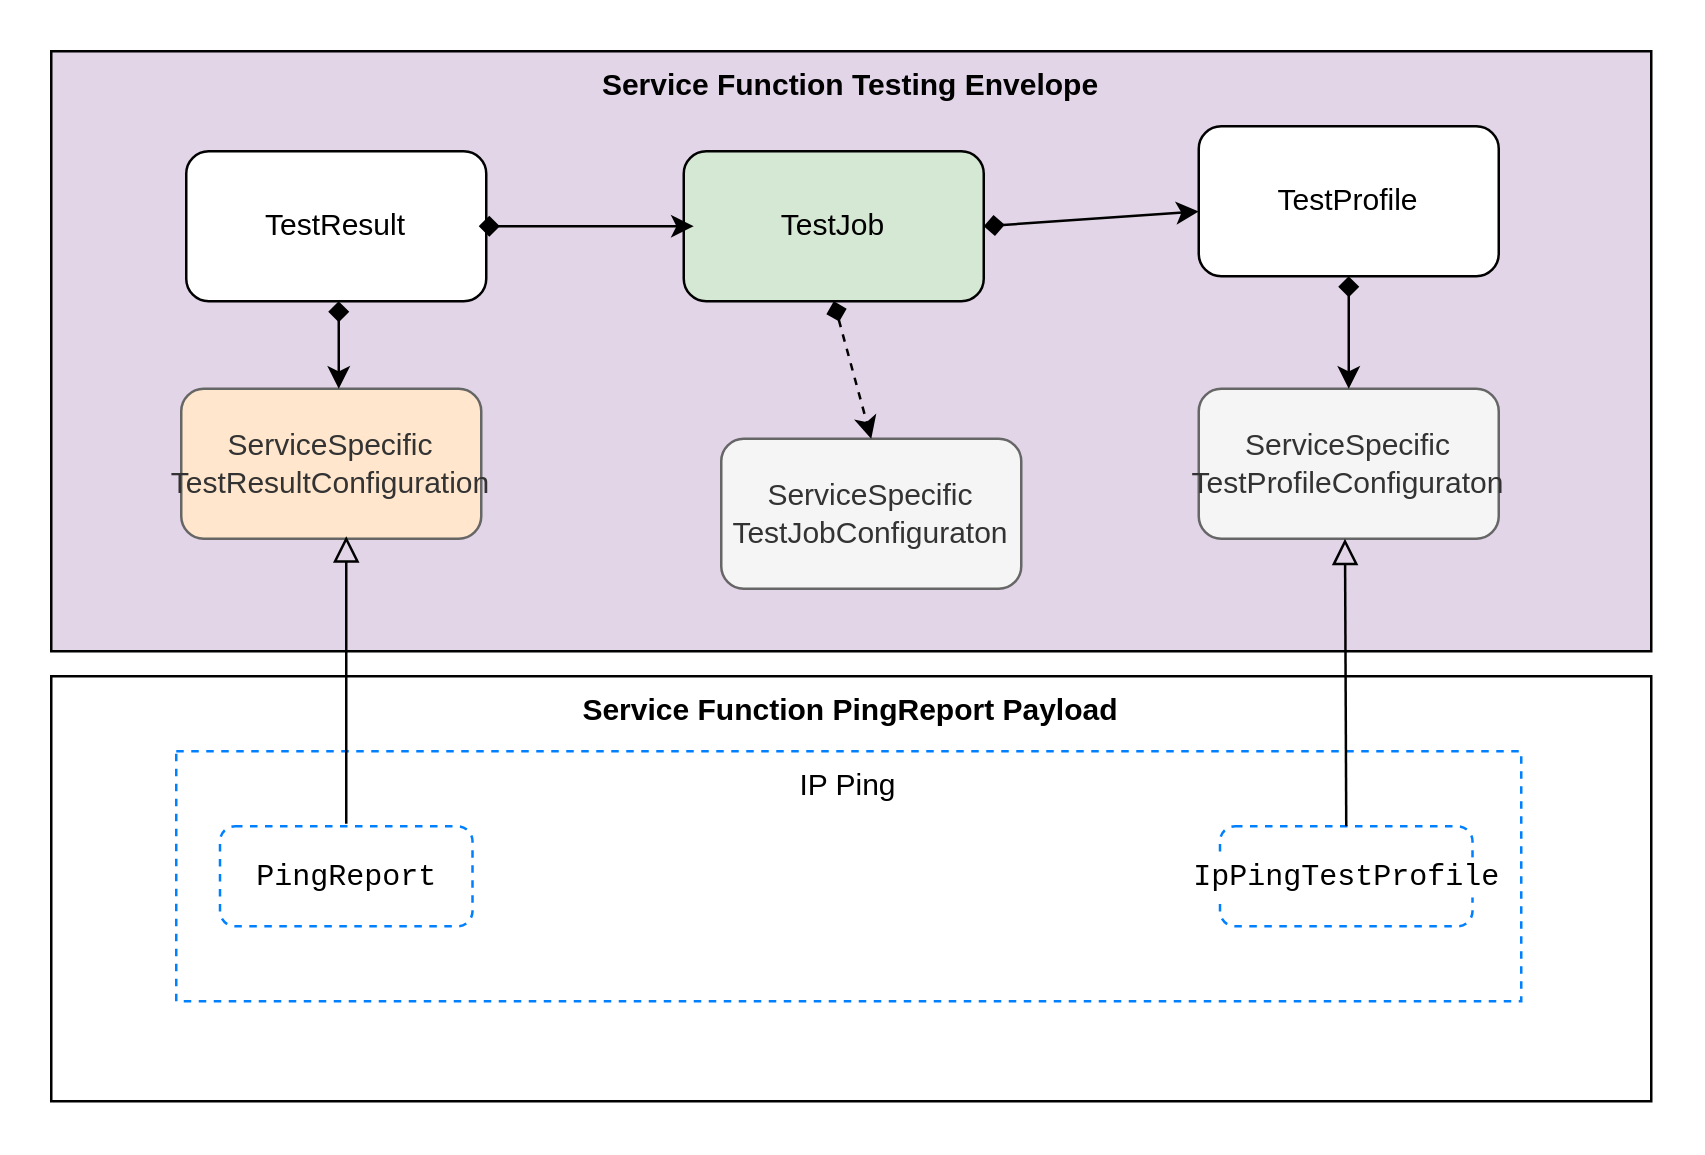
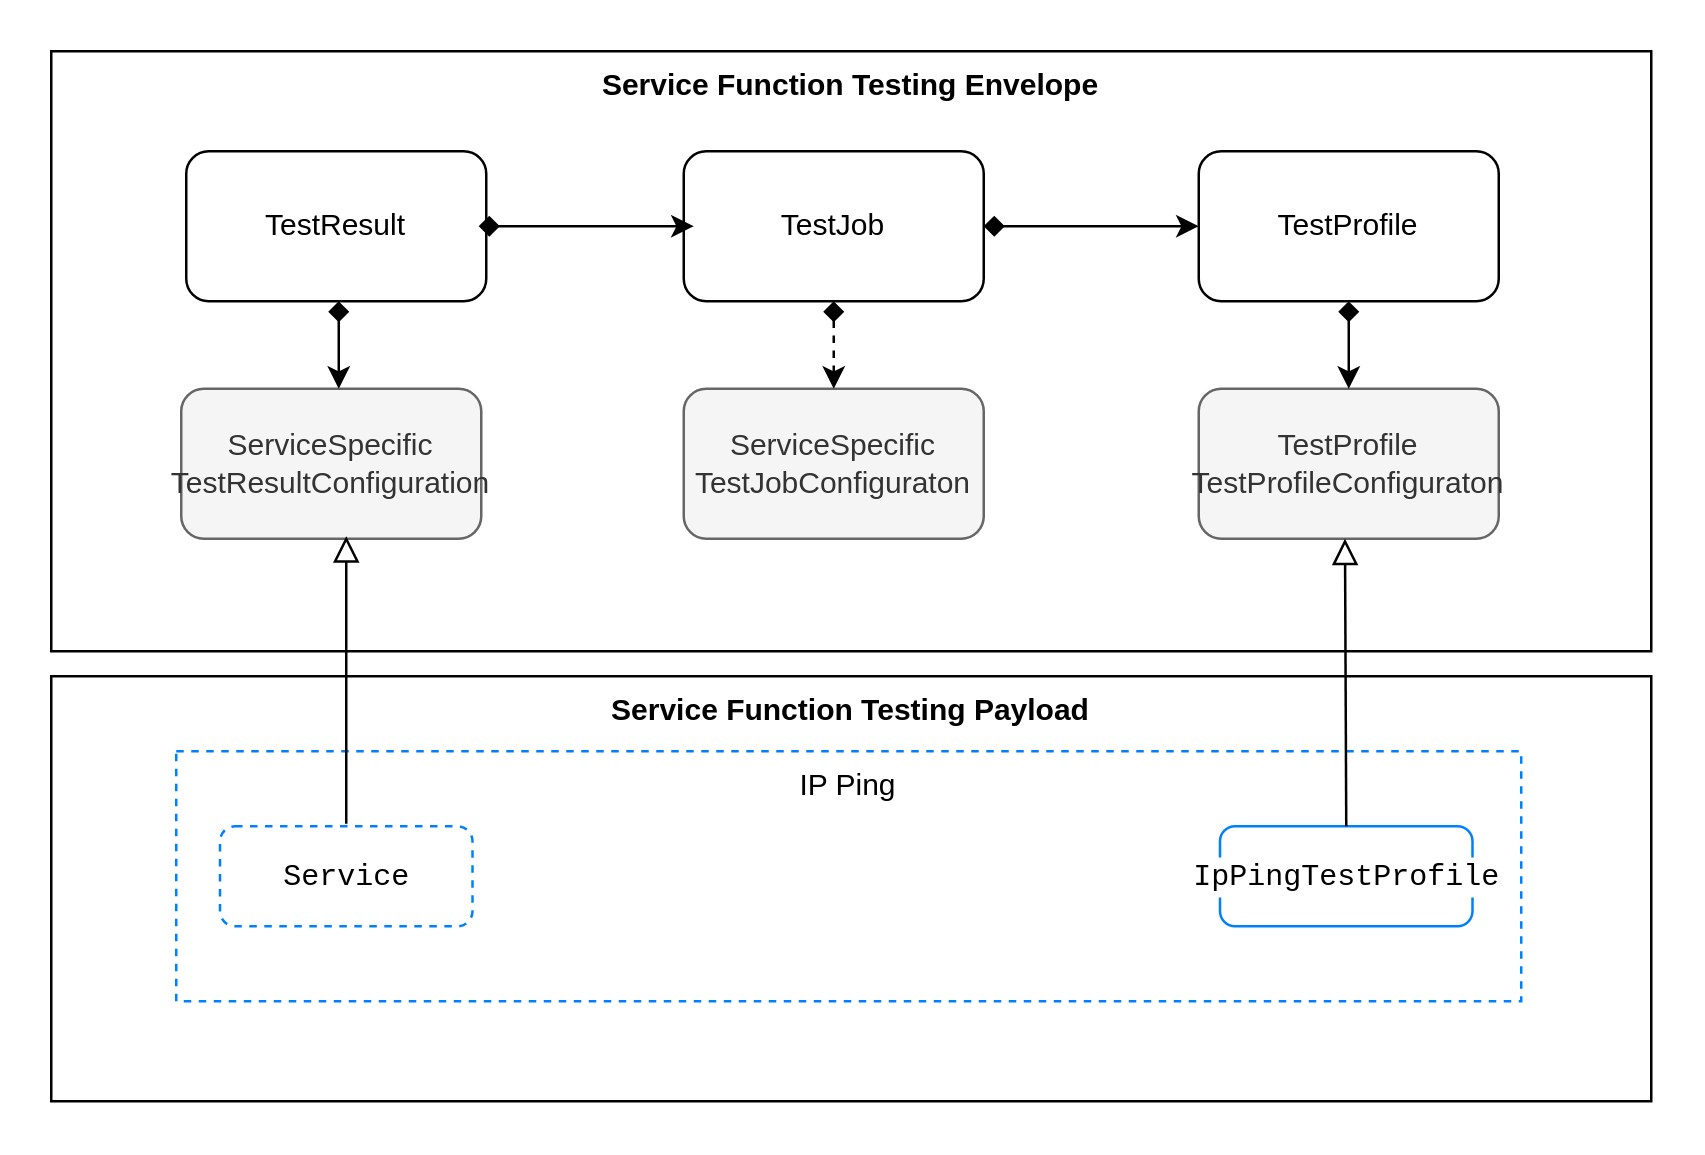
node "TestProfile": moved (1349, 201) -> (1349, 226)
node "TestJob": fillcolor #d5e8d4 -> #ffffff
node "Service Function Testing Envelope": fillcolor #e1d5e7 -> #ffffff
node "ServiceSpecific TestResultConfiguration": fillcolor #ffe6cc -> #f5f5f5
node "ServiceSpecific TestProfileConfiguraton": label "ServiceSpecific TestProfileConfiguraton" -> "TestProfile TestProfileConfiguraton"
node "ServiceSpecific TestJobConfiguraton": moved (871, 514) -> (834, 464)
node "Service Function PingReport Payload": label "Service Function PingReport Payload" -> "Service Function Testing Payload"
node "PingReport": label "PingReport" -> "Service"
node "IpPingTestProfile": style dashed -> solid
